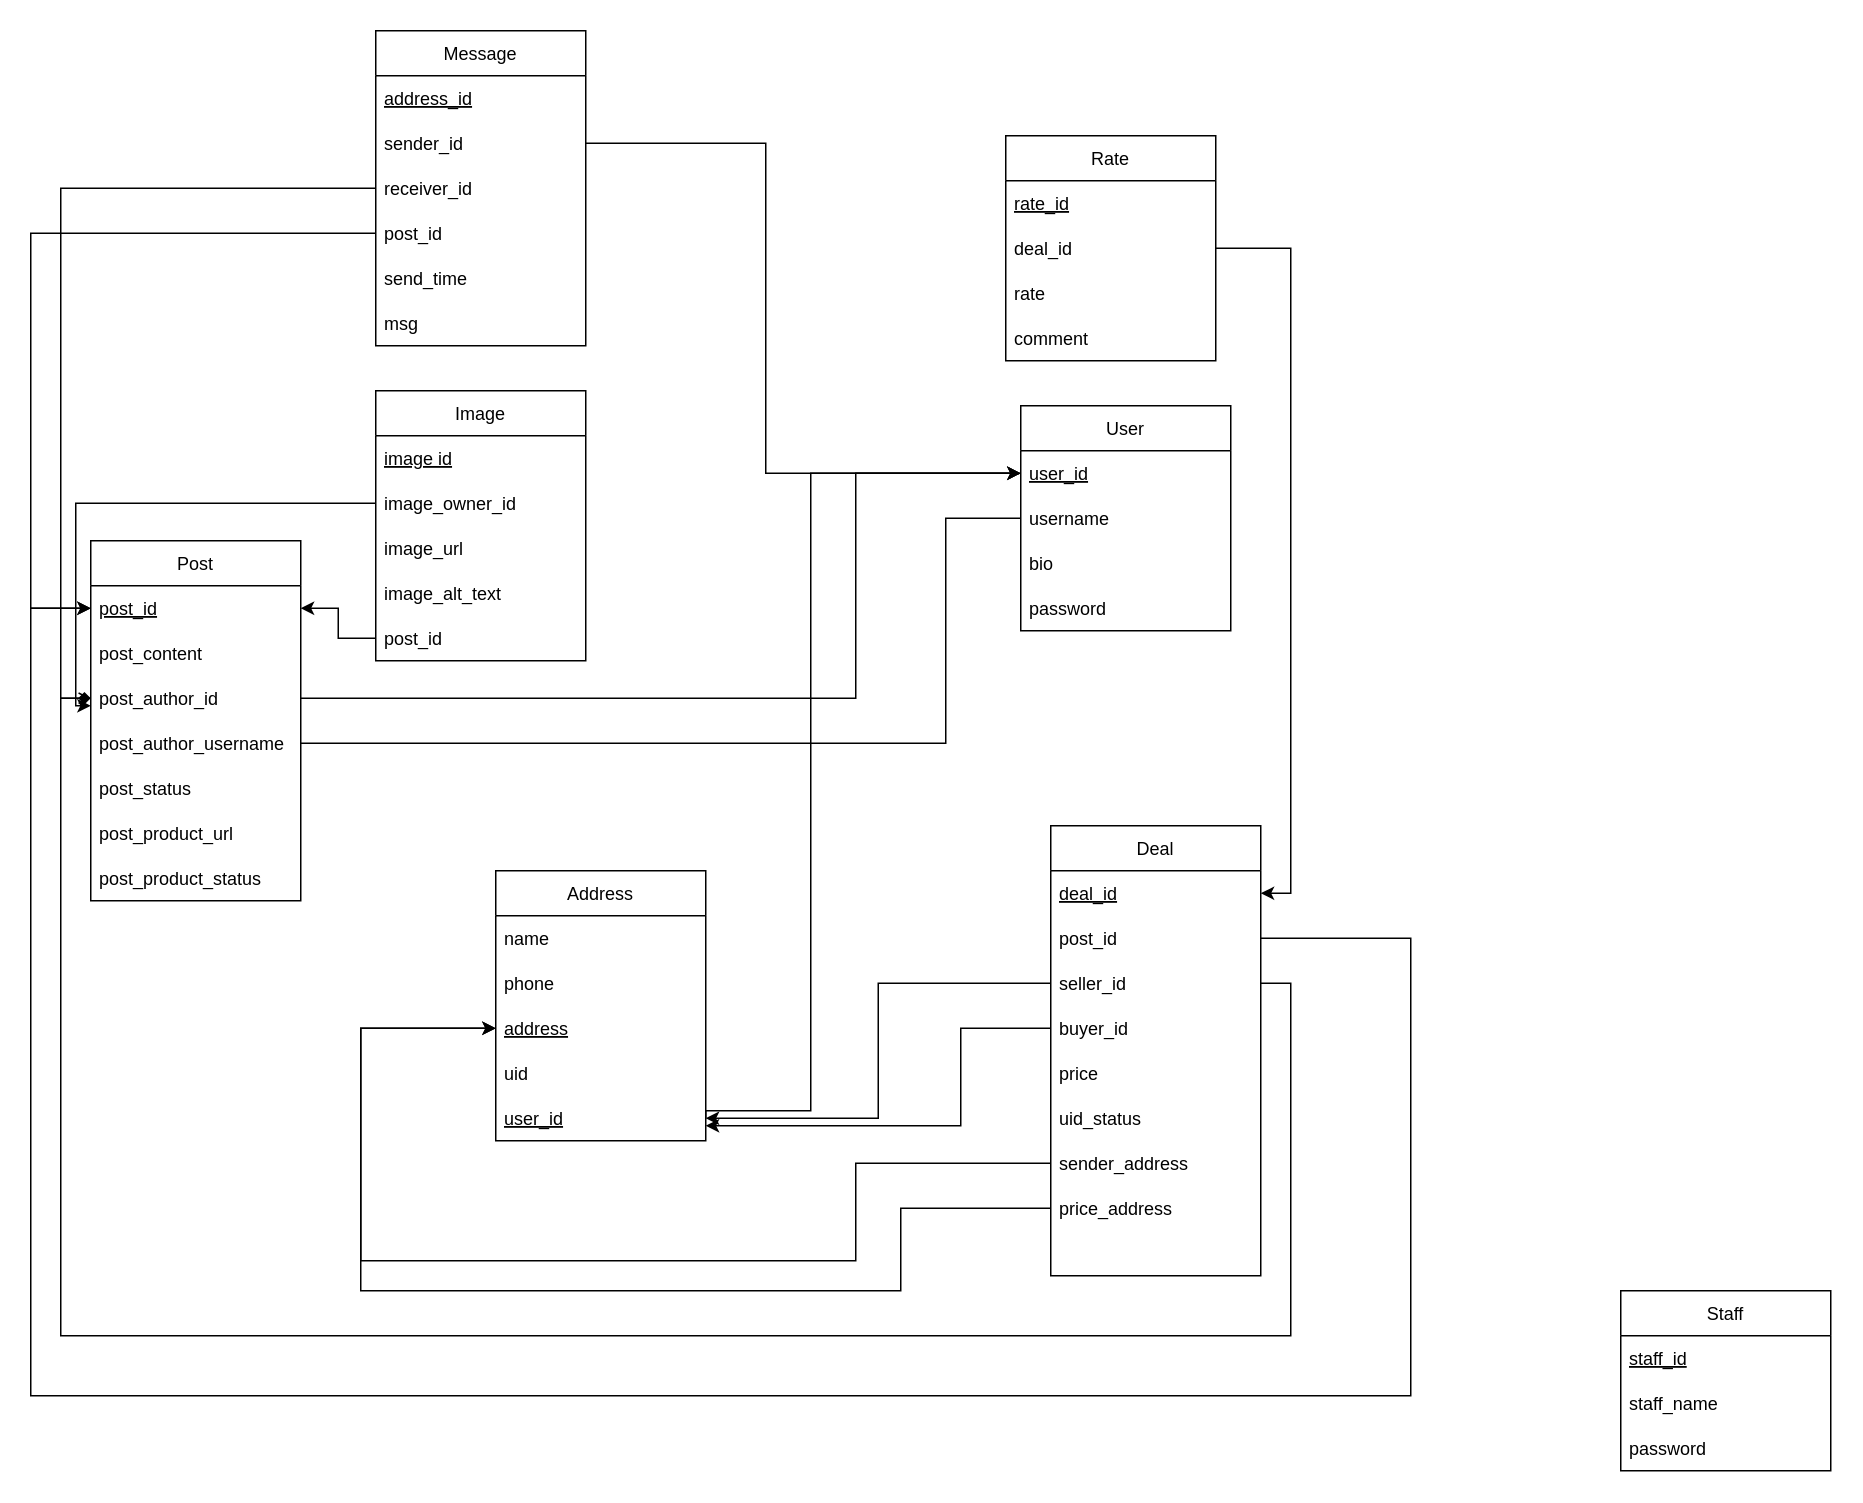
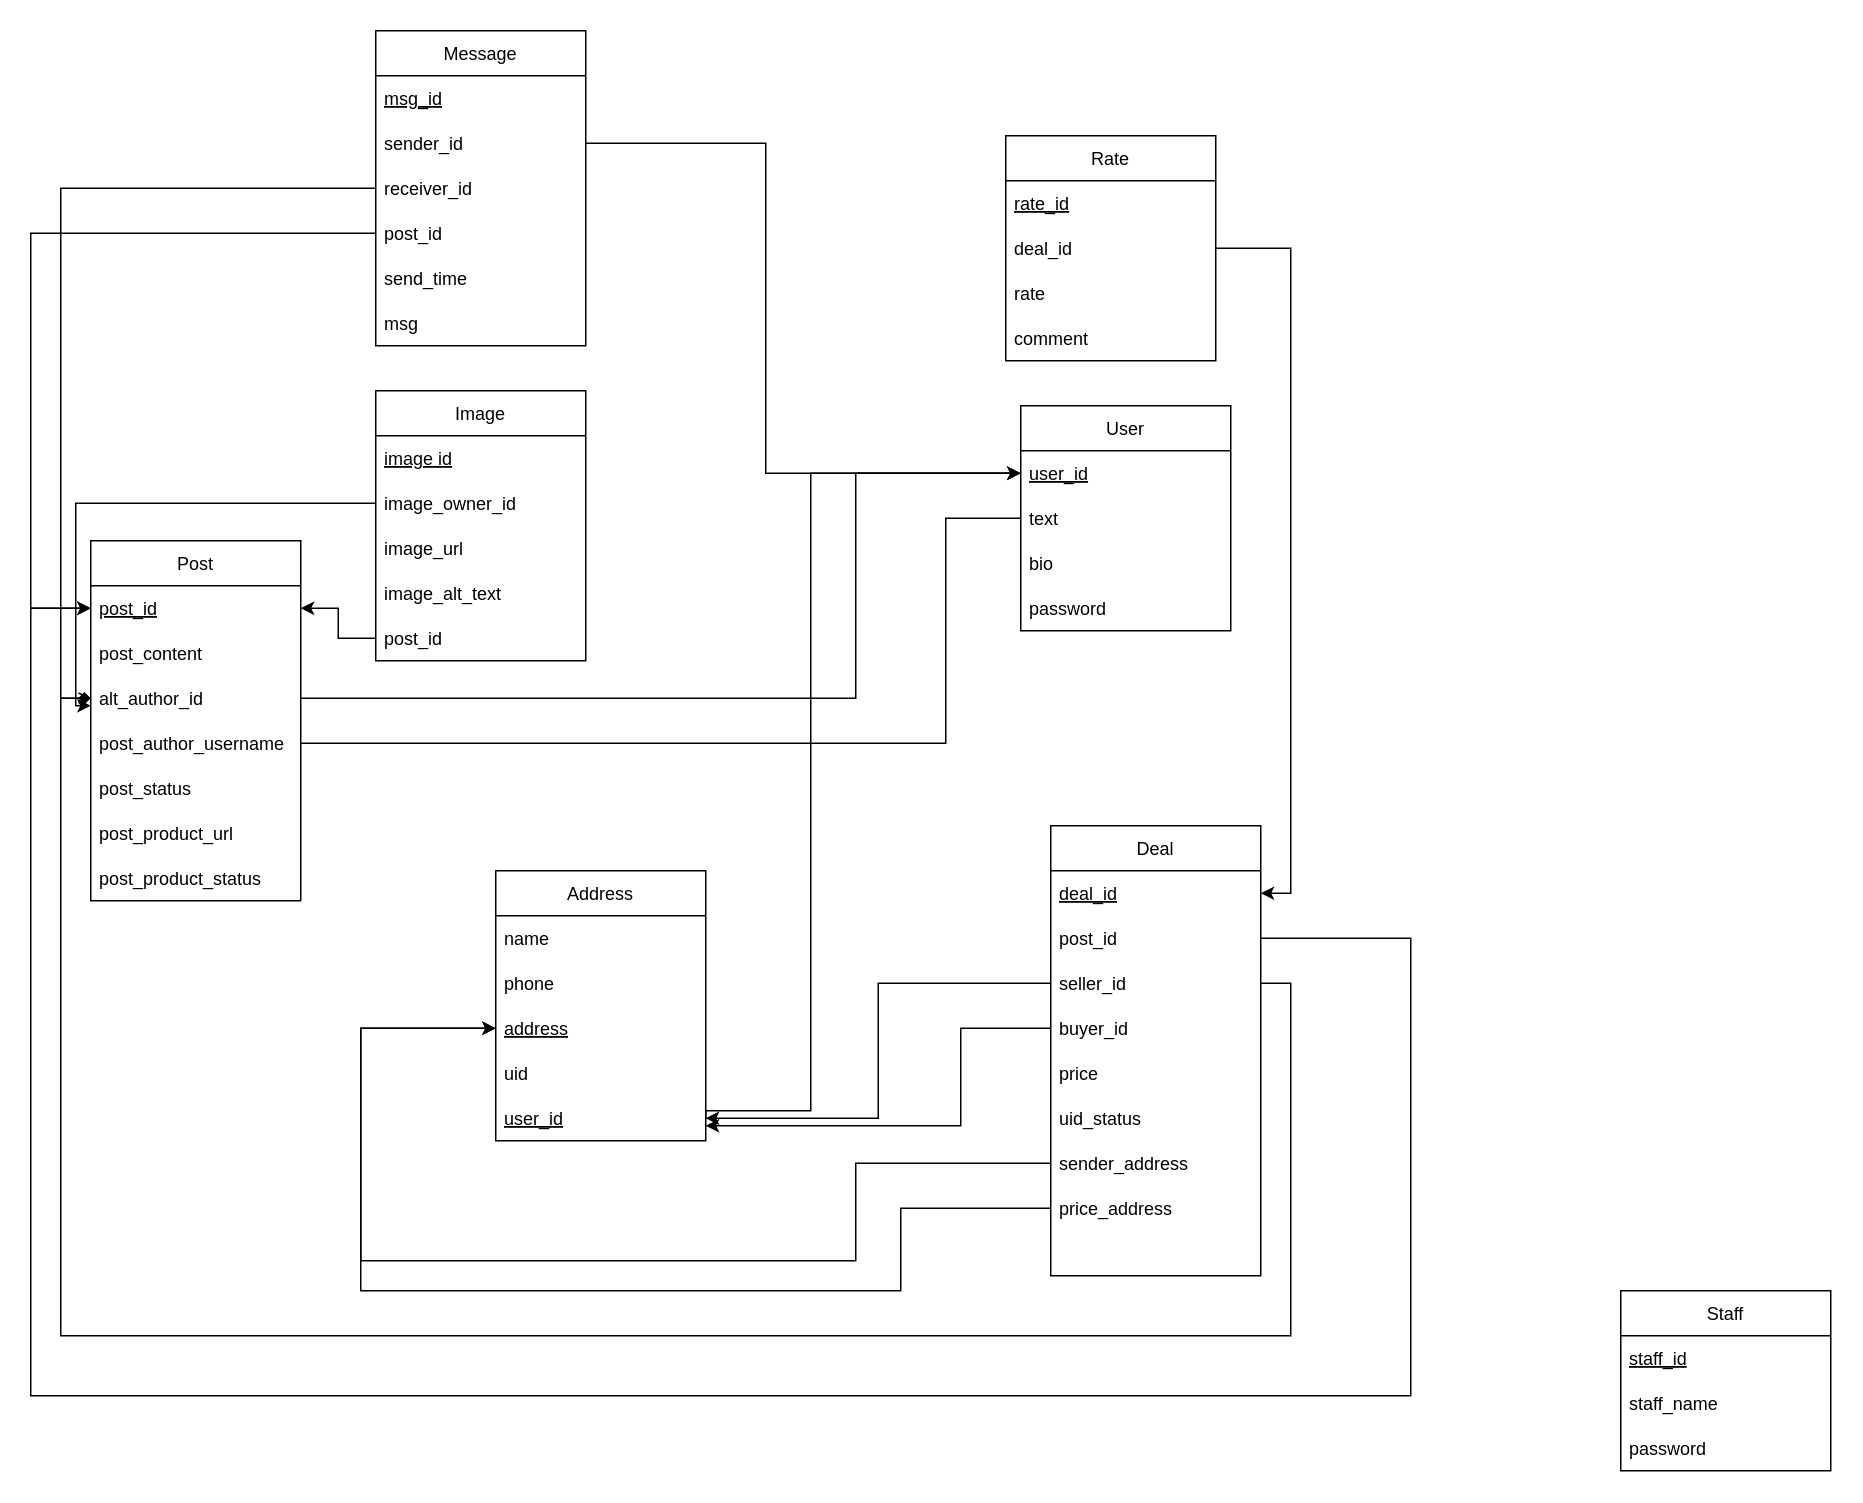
node "address_id": label "address_id" -> "msg_id"
node "username": label "username" -> "text"
node "post_author_id": label "post_author_id" -> "alt_author_id"
